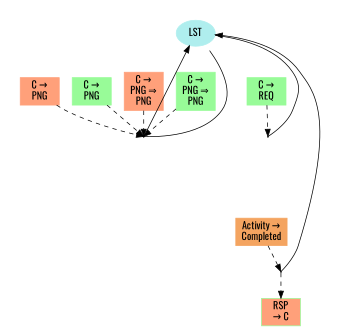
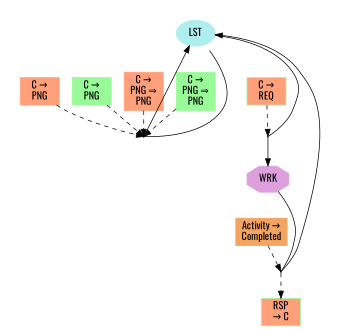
node "C → REQ": fillcolor PaleGreen -> LightSalmon
node "WRK": added
